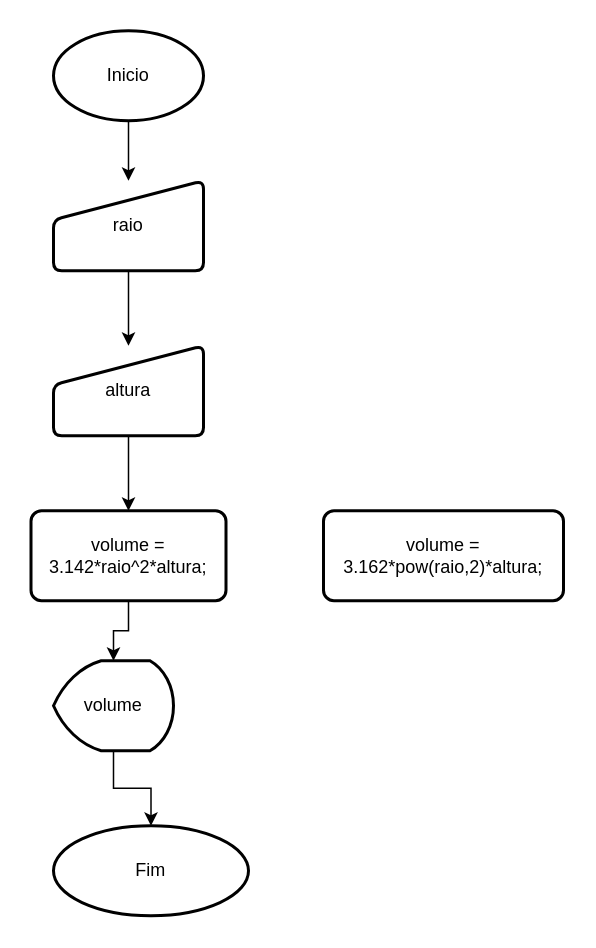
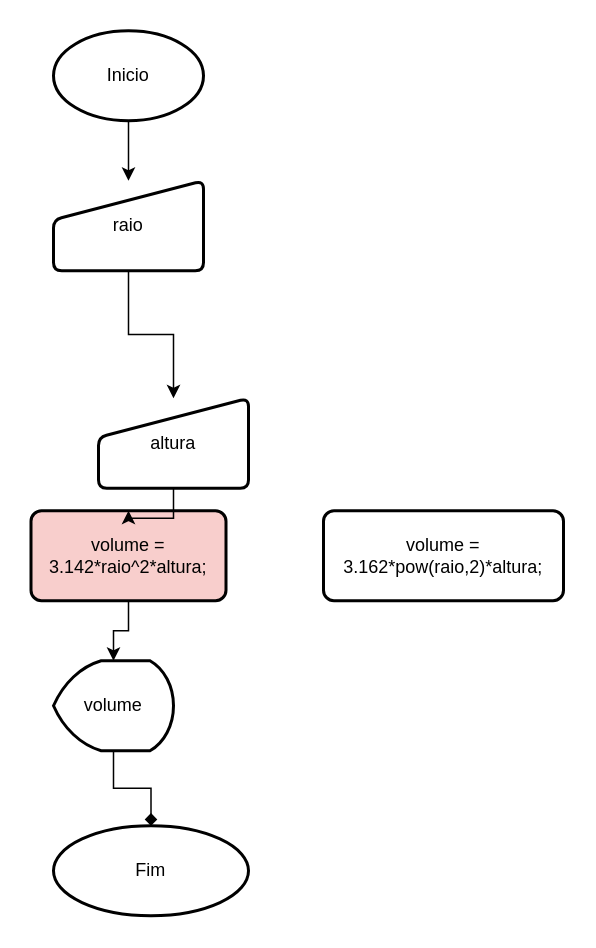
node "altura": moved (128, 391) -> (173, 443)
node "volume = 3.142*raio^2*altura;": fillcolor #ffffff -> #f8cecc
edge "volume" -> "Fim": arrowhead classic -> diamond
